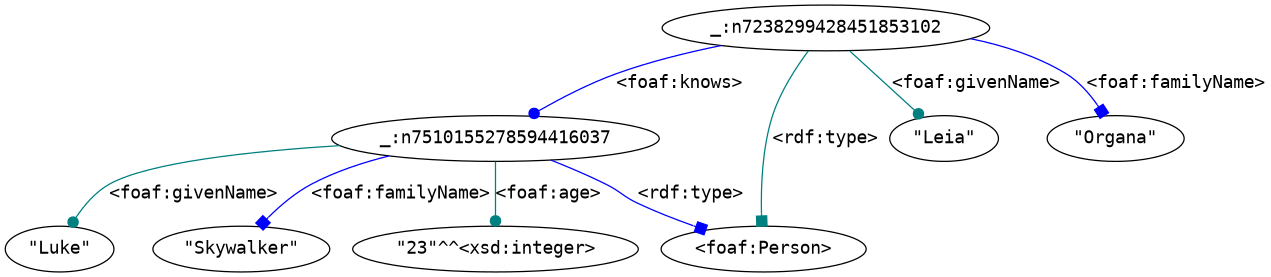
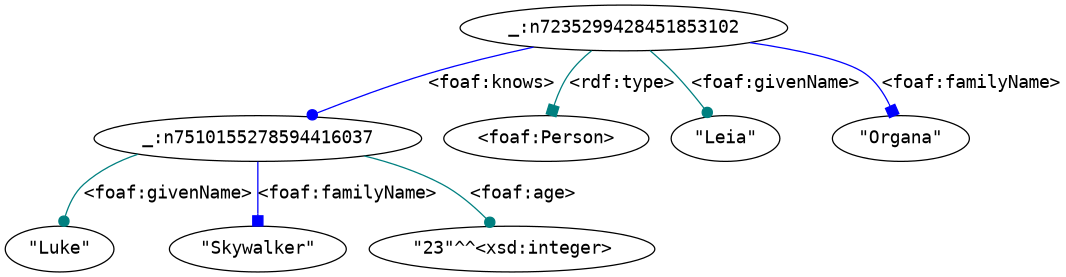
node "_:n7238299428451853102": label "_:n7238299428451853102" -> "_:n7235299428451853102"
edge "_:n7510155278594416037" -> "<foaf:Person>": removed, label "<rdf:type>"
